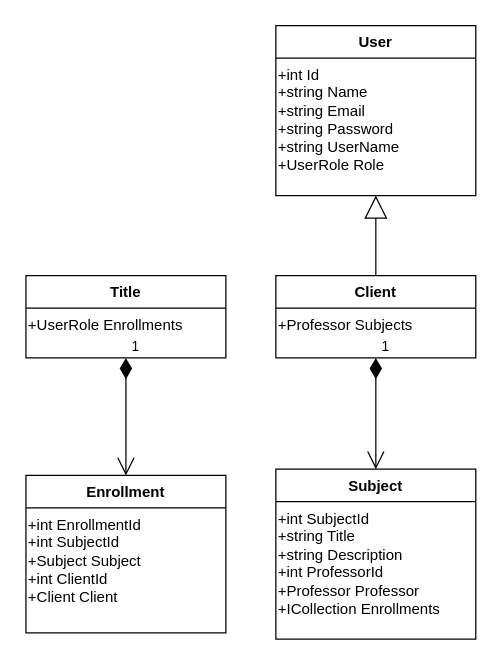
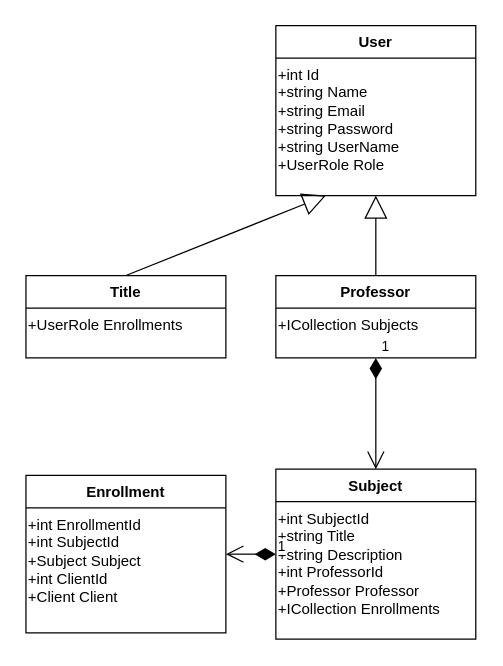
edge "Title" -> "User": added
node "Client": label "Client" -> "Professor"
node "+Professor Subjects": label "+Professor Subjects" -> "+ICollection Subjects"
edge "Title" -- "Enrollment": removed, label "1"
edge "Enrollment" -- "Subject": added, label "1"
